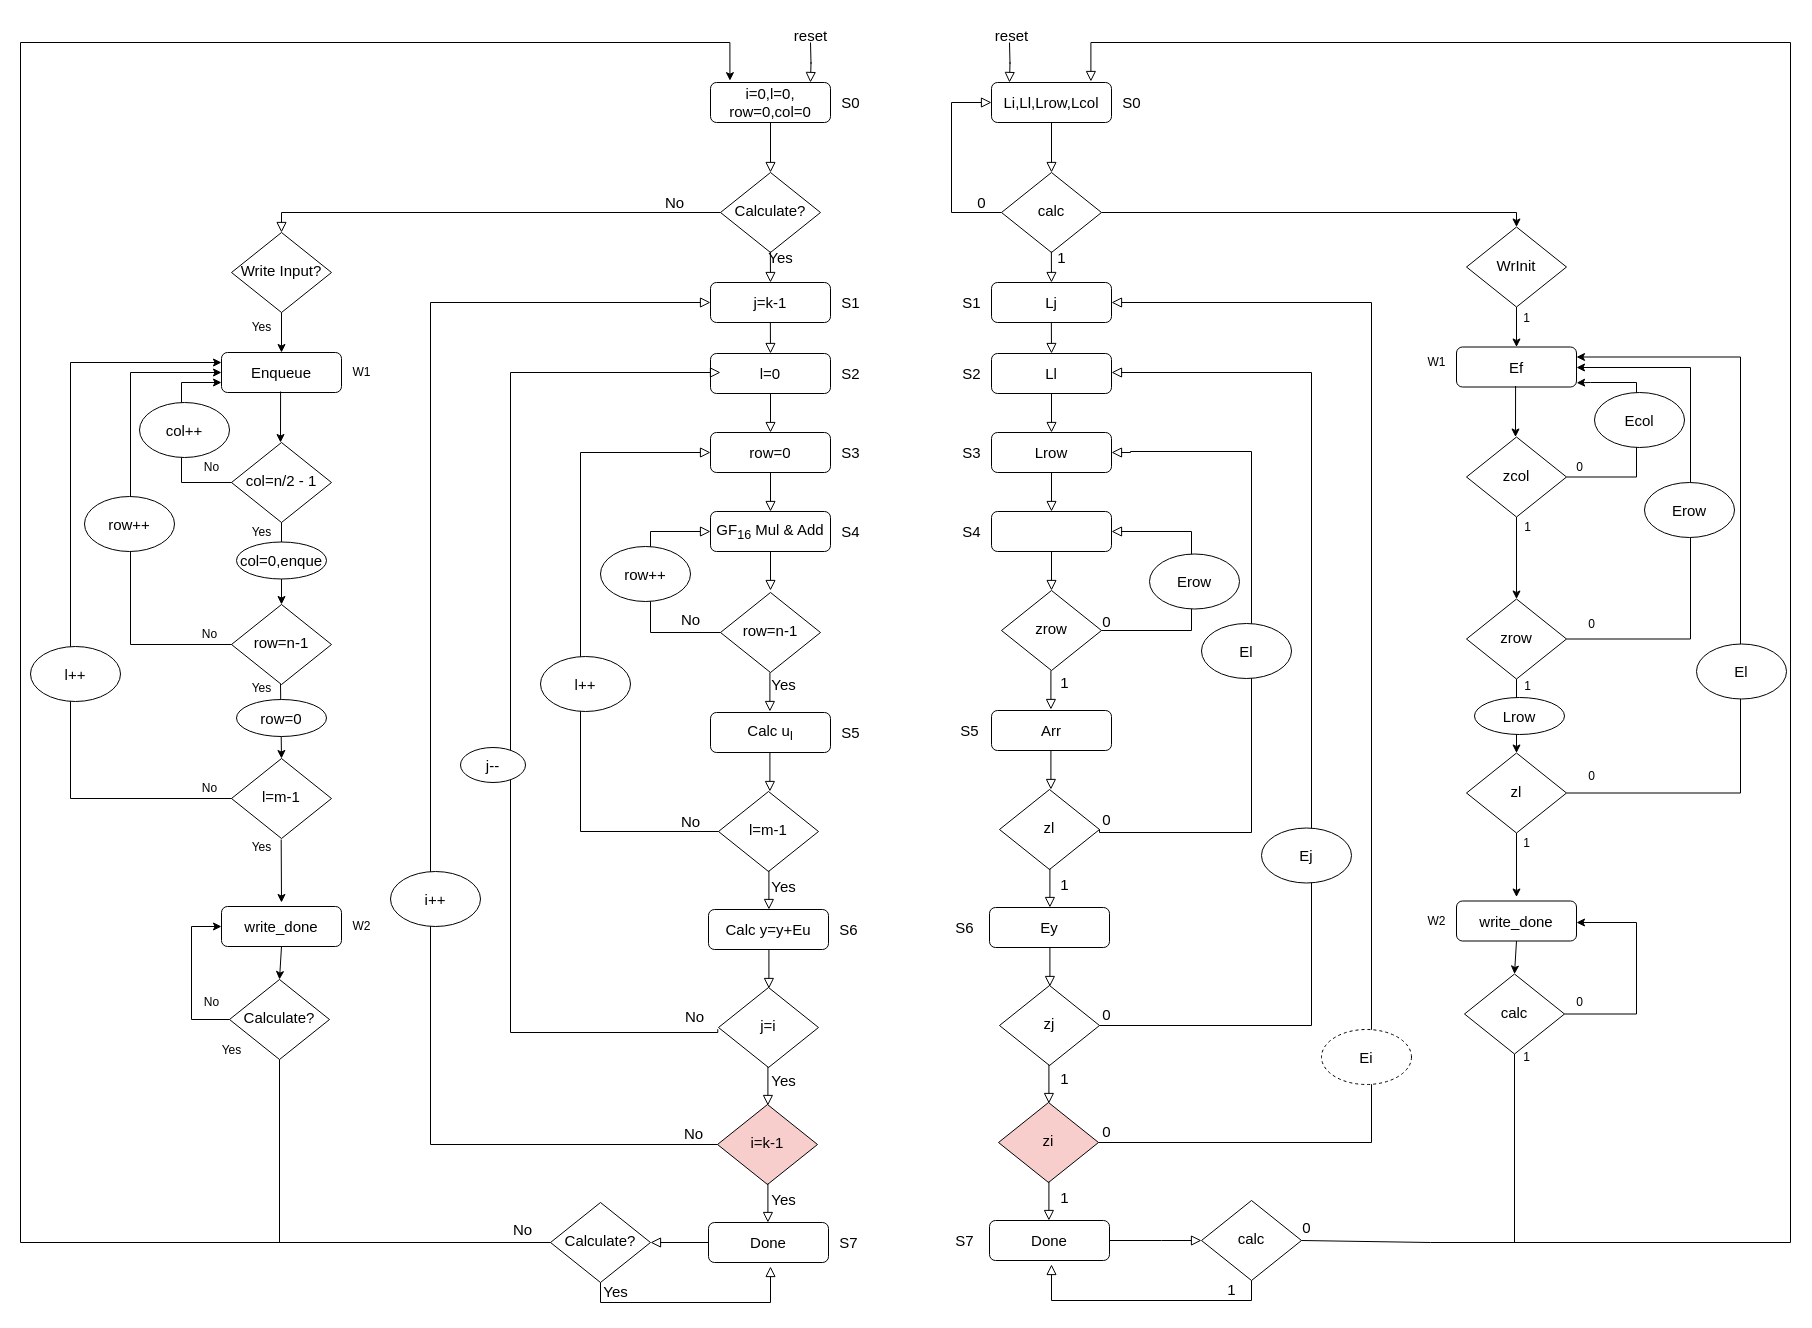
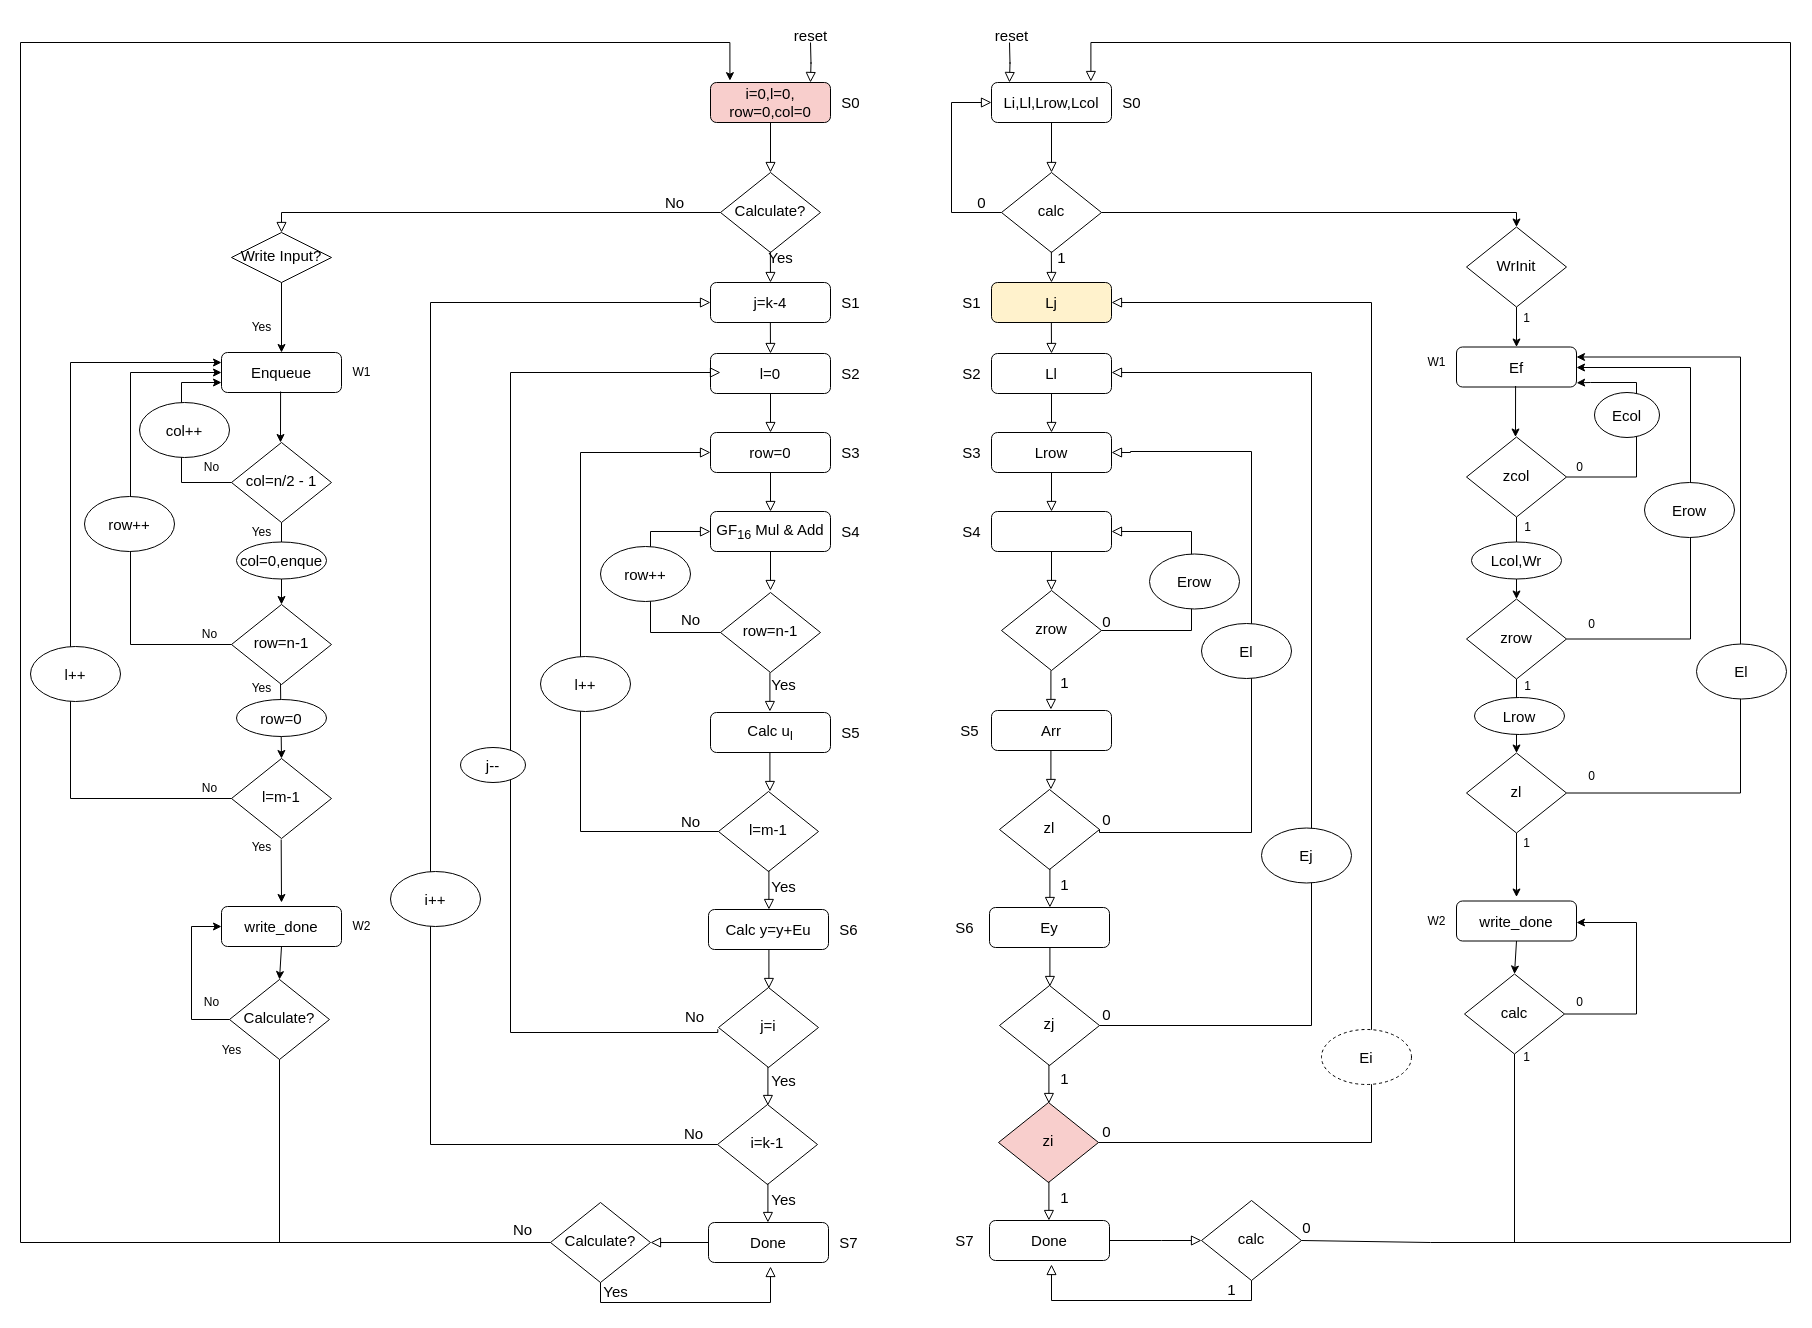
node "i=0,l=0, row=0,col=0": fillcolor #ffffff -> #f8cecc
node "Write Input?": size 100x80 -> 100x50
node "j=k-1": label "j=k-1" -> "j=k-4"
node "Lj": fillcolor #ffffff -> #fff2cc
node "Ecol": size 90x55 -> 65x45
node "Lcol,Wr": added
node "i=k-1": fillcolor #f8cecc -> #ffffff
